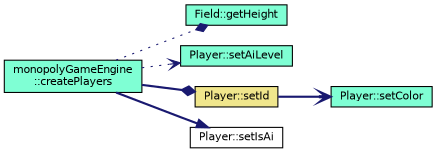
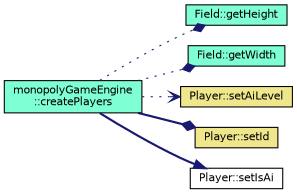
node "Player::setAiLevel": fillcolor aquamarine -> khaki
node "Field::getWidth": added
node "Player::setColor": removed
